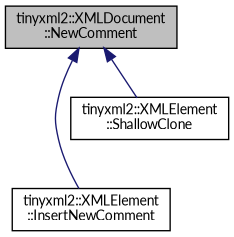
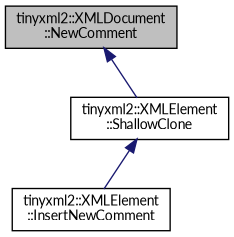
edge "tinyxml2::XMLElement ::InsertNewComment" -> "tinyxml2::XMLDocument ::NewComment": now "tinyxml2::XMLElement ::InsertNewComment" -> "tinyxml2::XMLElement ::ShallowClone"
